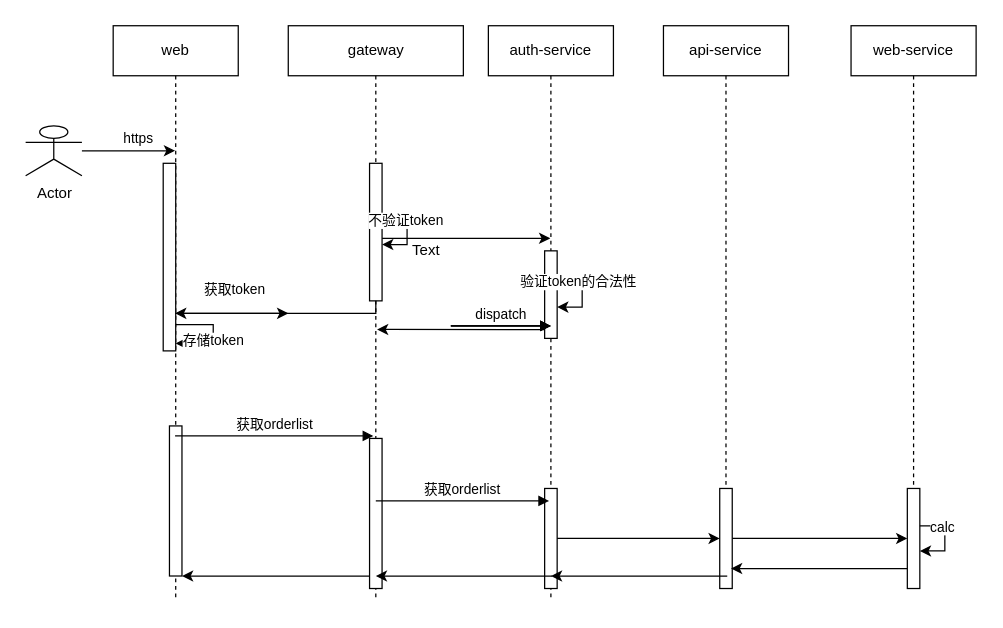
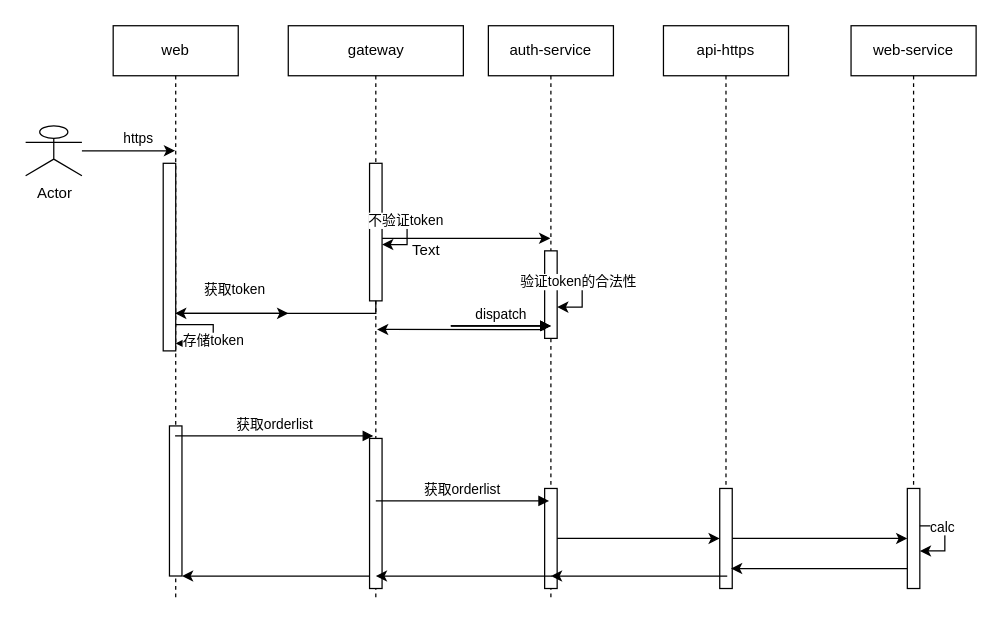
node "api-service": label "api-service" -> "api-https"
